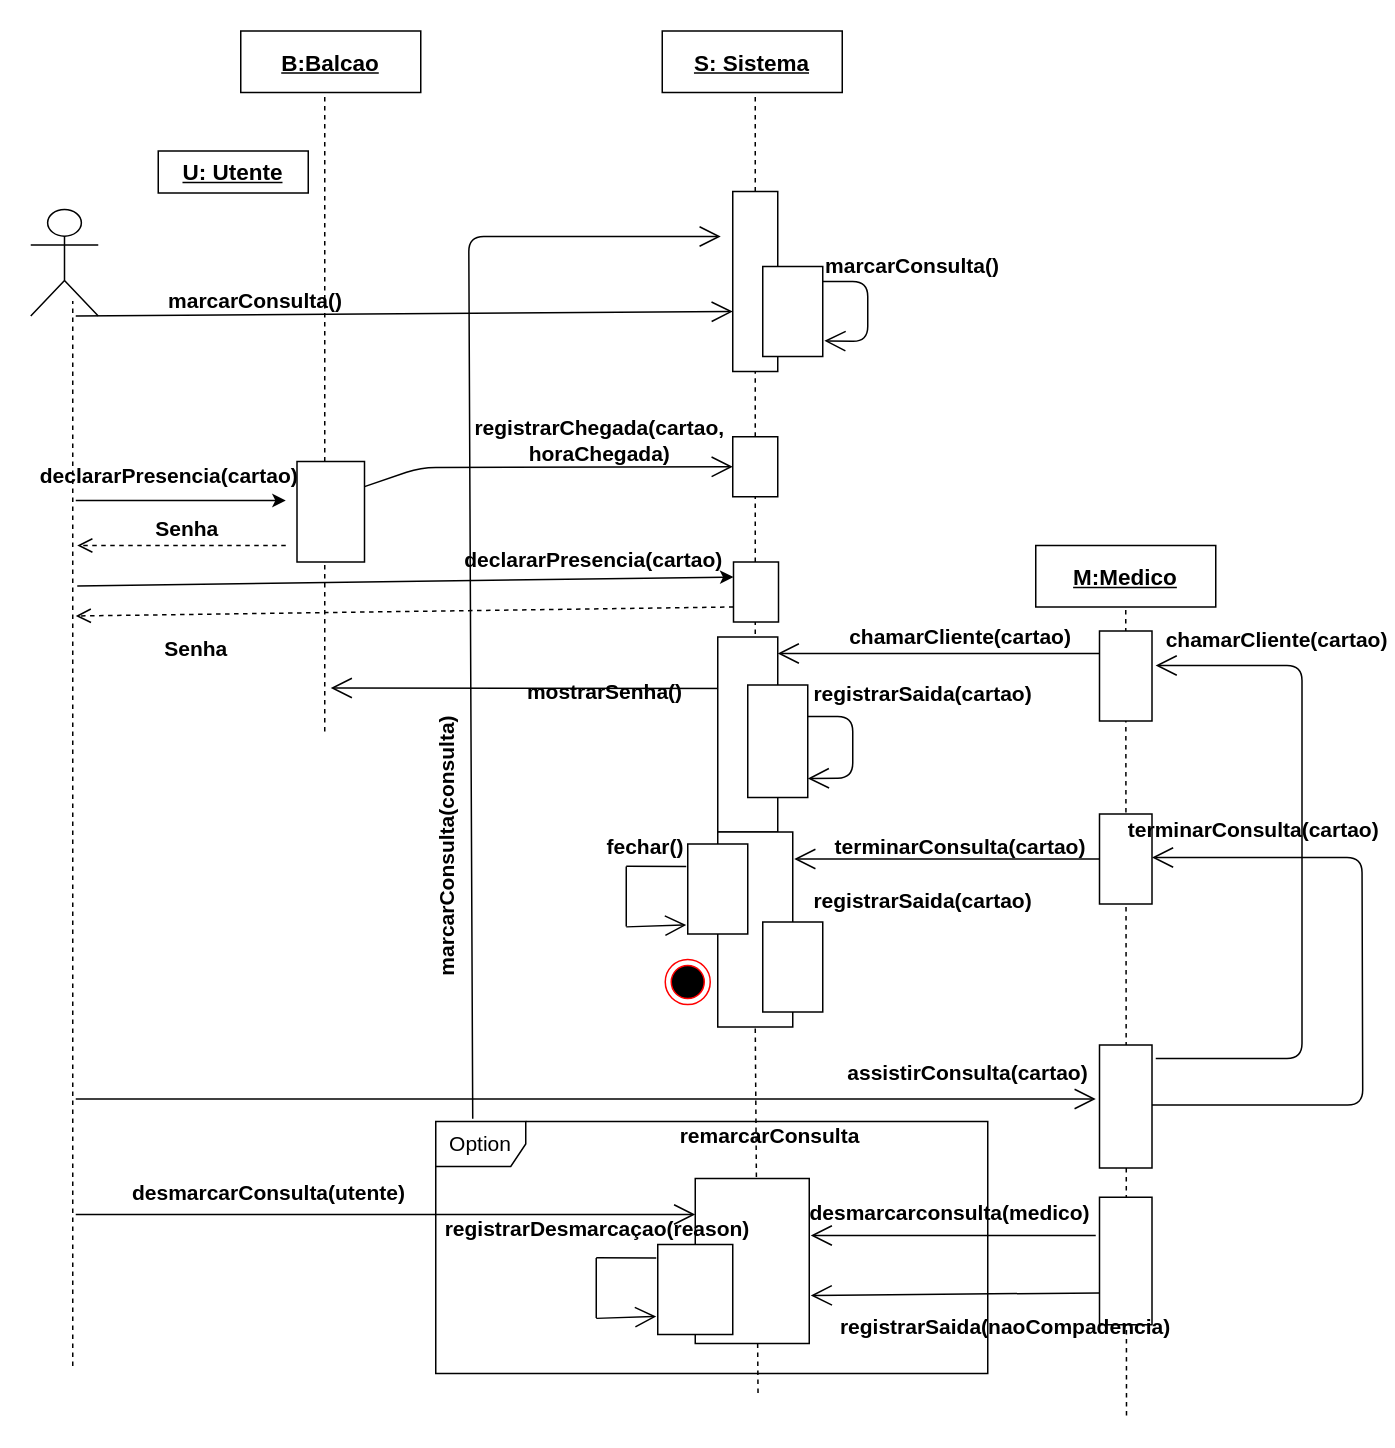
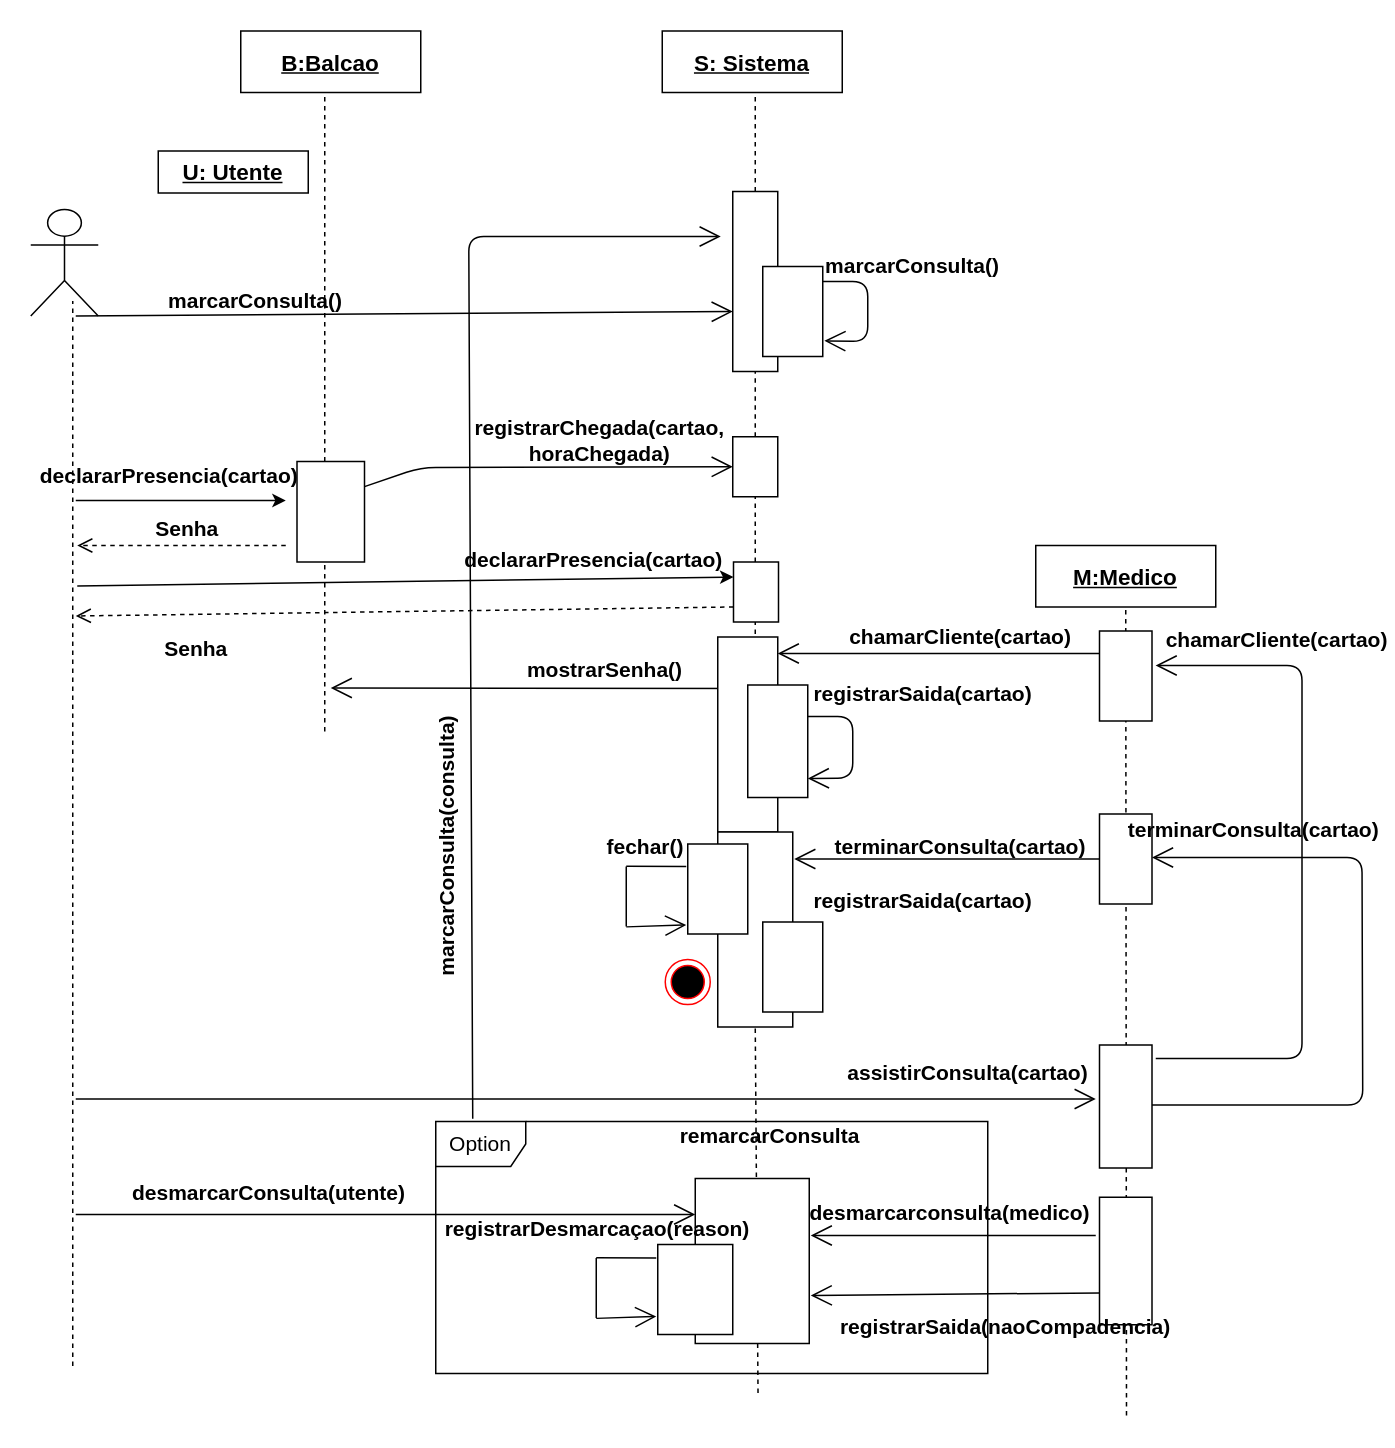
node "mostrarSenha()": moved (605, 692) -> (605, 670)
